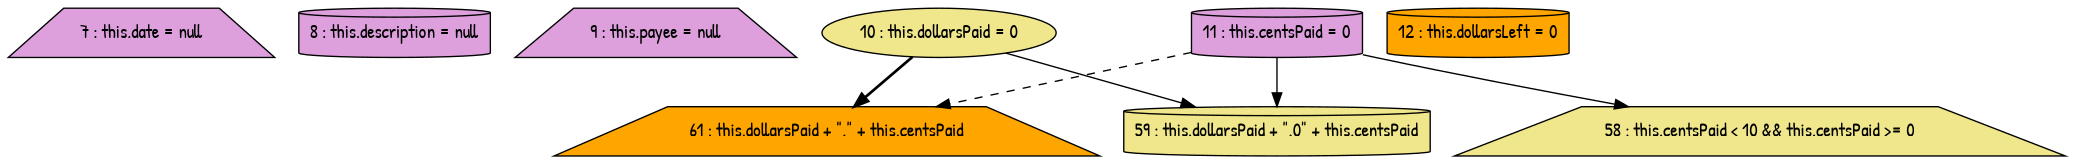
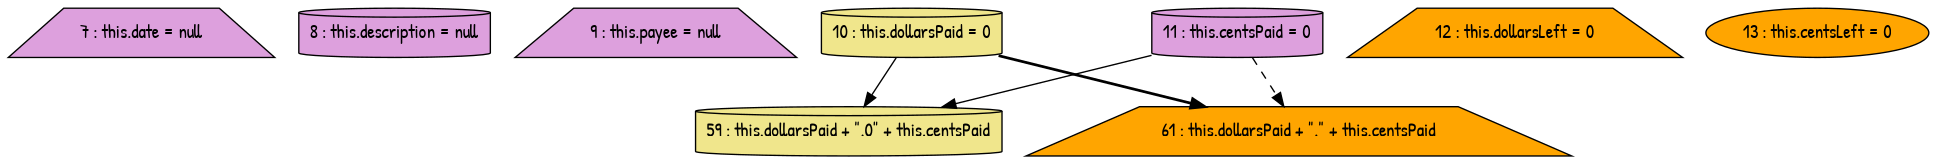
node "10 : this.dollarsPaid = 0": shape ellipse -> cylinder
node "12 : this.dollarsLeft = 0": shape cylinder -> trapezium
node "13 : this.centsLeft = 0": added
node "58 : this.centsPaid < 10 && this.centsPaid >= 0": removed
